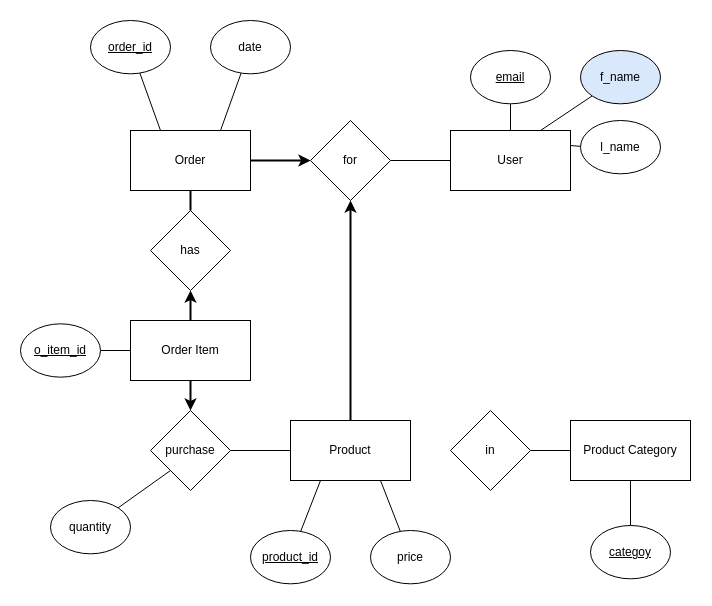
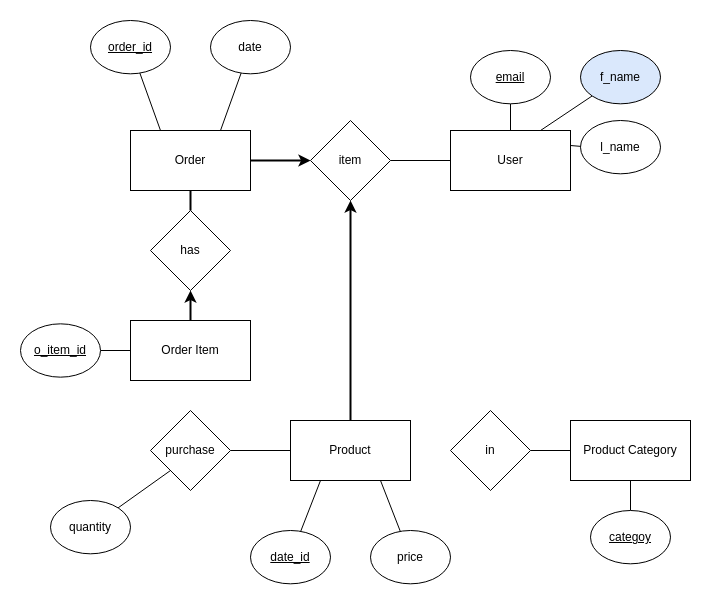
node "for": label "for" -> "item"
edge "Order Item" -> "purchase": removed
node "categoy": moved (631, 552) -> (631, 537)
node "product_id": label "product_id" -> "date_id"
